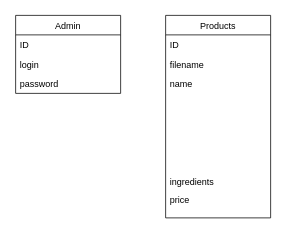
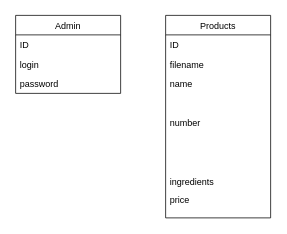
node "number": added
